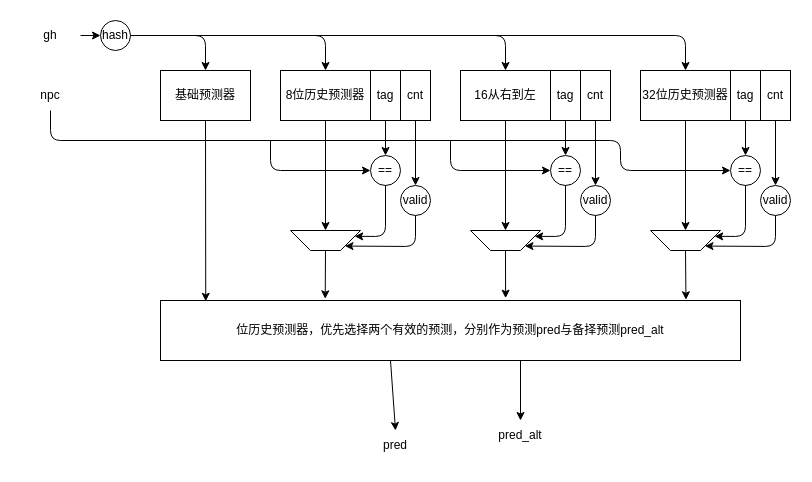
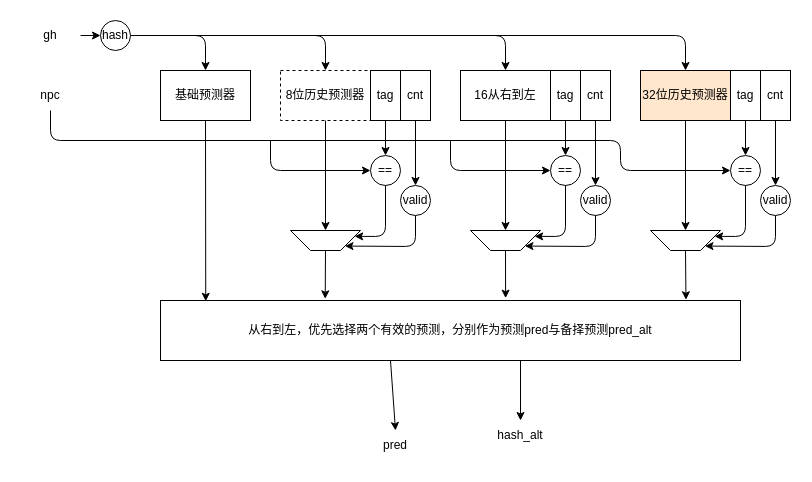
node "8位历史预测器": style solid -> dashed
node "32位历史预测器": fillcolor #ffffff -> #ffe6cc
node "位历史预测器，优先选择两个有效的预测，分别作为预测pred与备择预测pred_alt": label "位历史预测器，优先选择两个有效的预测，分别作为预测pred与备择预测pred_alt" -> "从右到左，优先选择两个有效的预测，分别作为预测pred与备择预测pred_alt"
node "pred_alt": label "pred_alt" -> "hash_alt"
